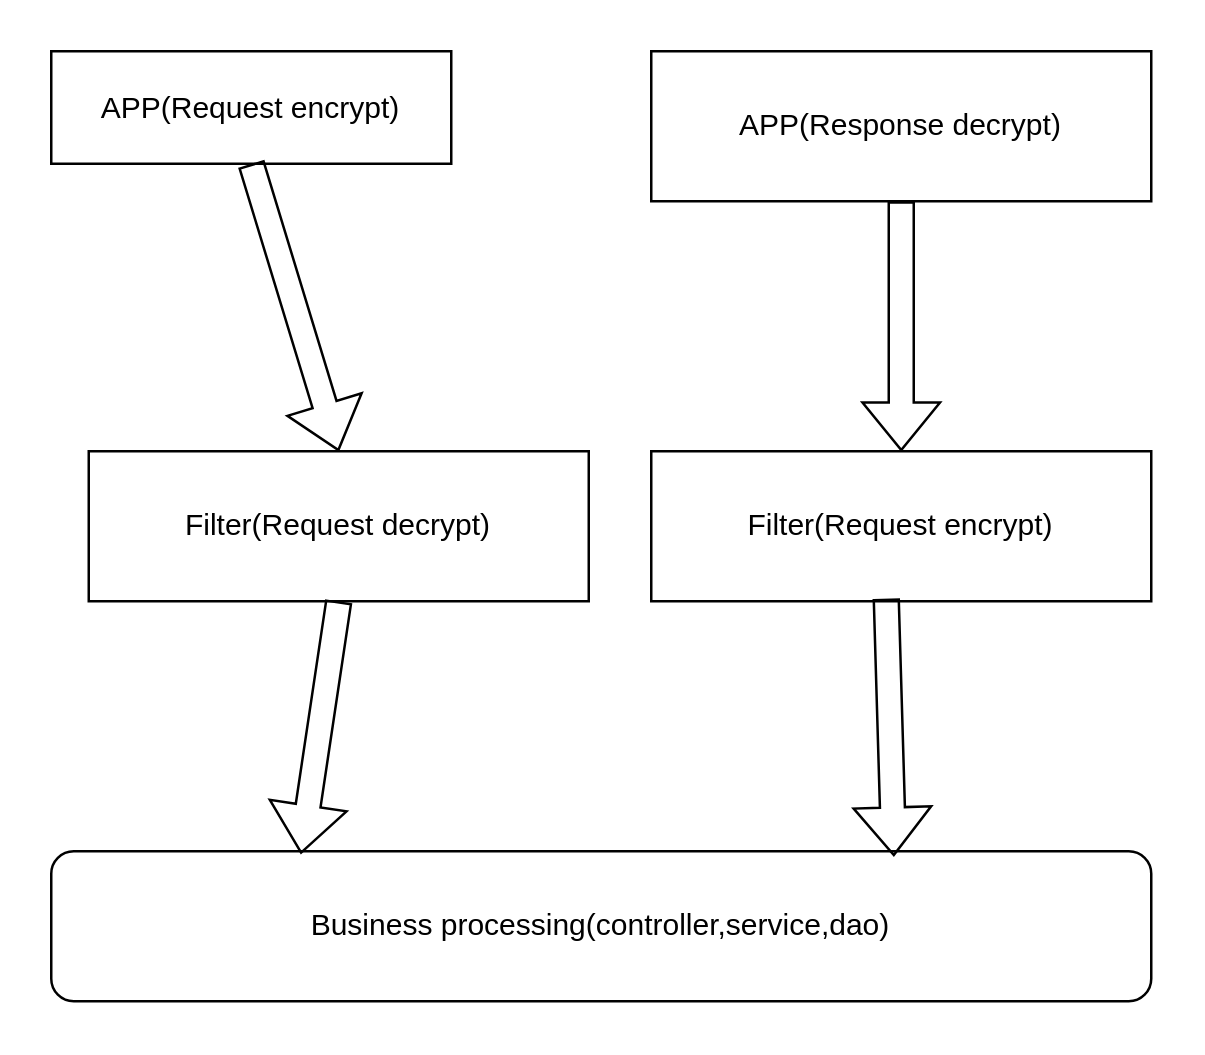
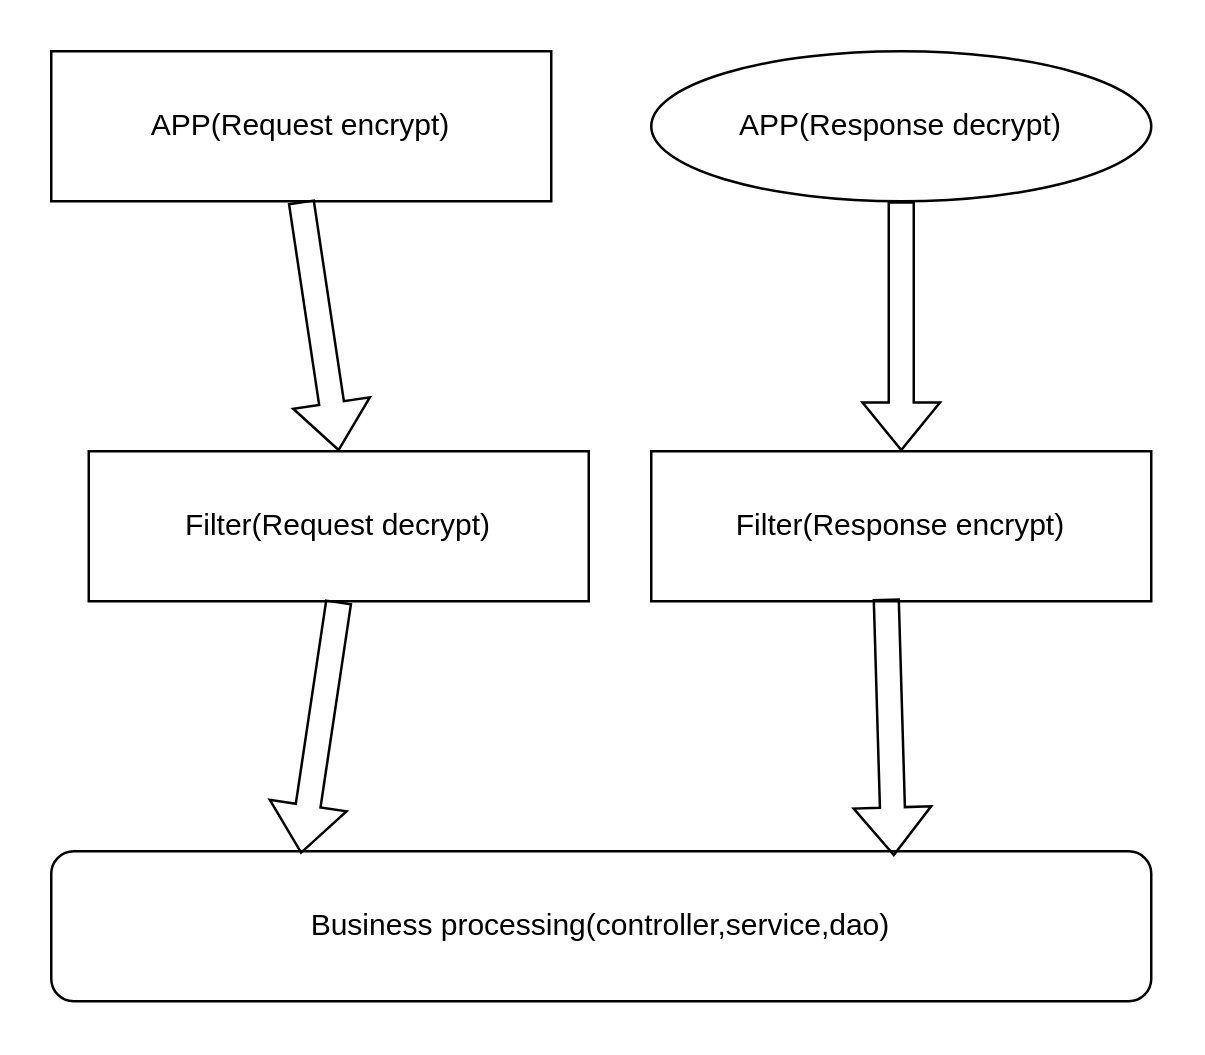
node "APP(Request encrypt)": size 400x113 -> 500x150
node "APP(Response decrypt)": shape rectangle -> ellipse
node "Filter(Request encrypt)": label "Filter(Request encrypt)" -> "Filter(Response encrypt)"
